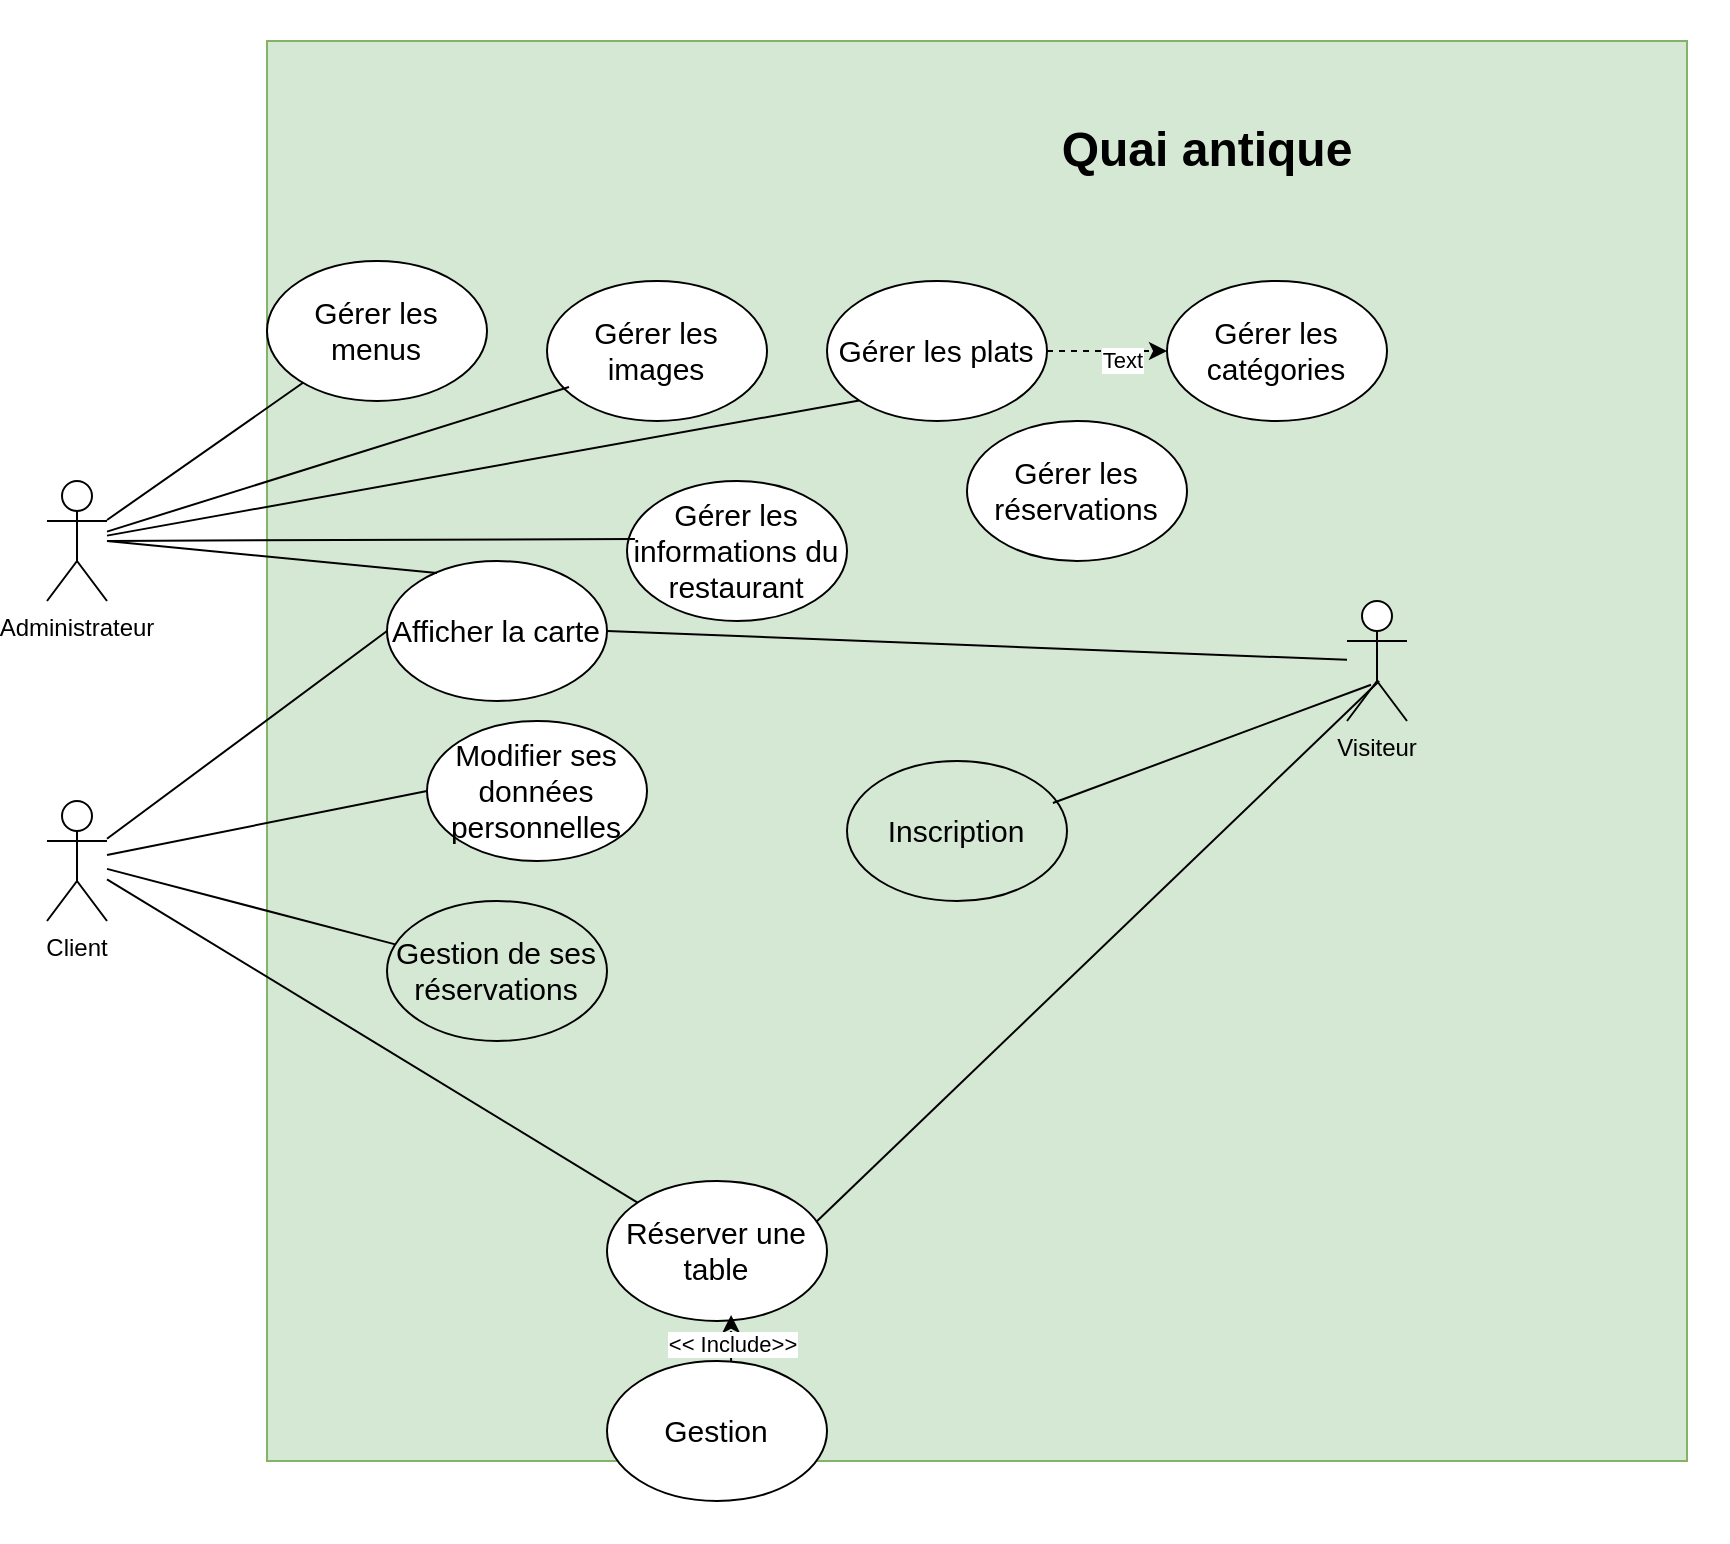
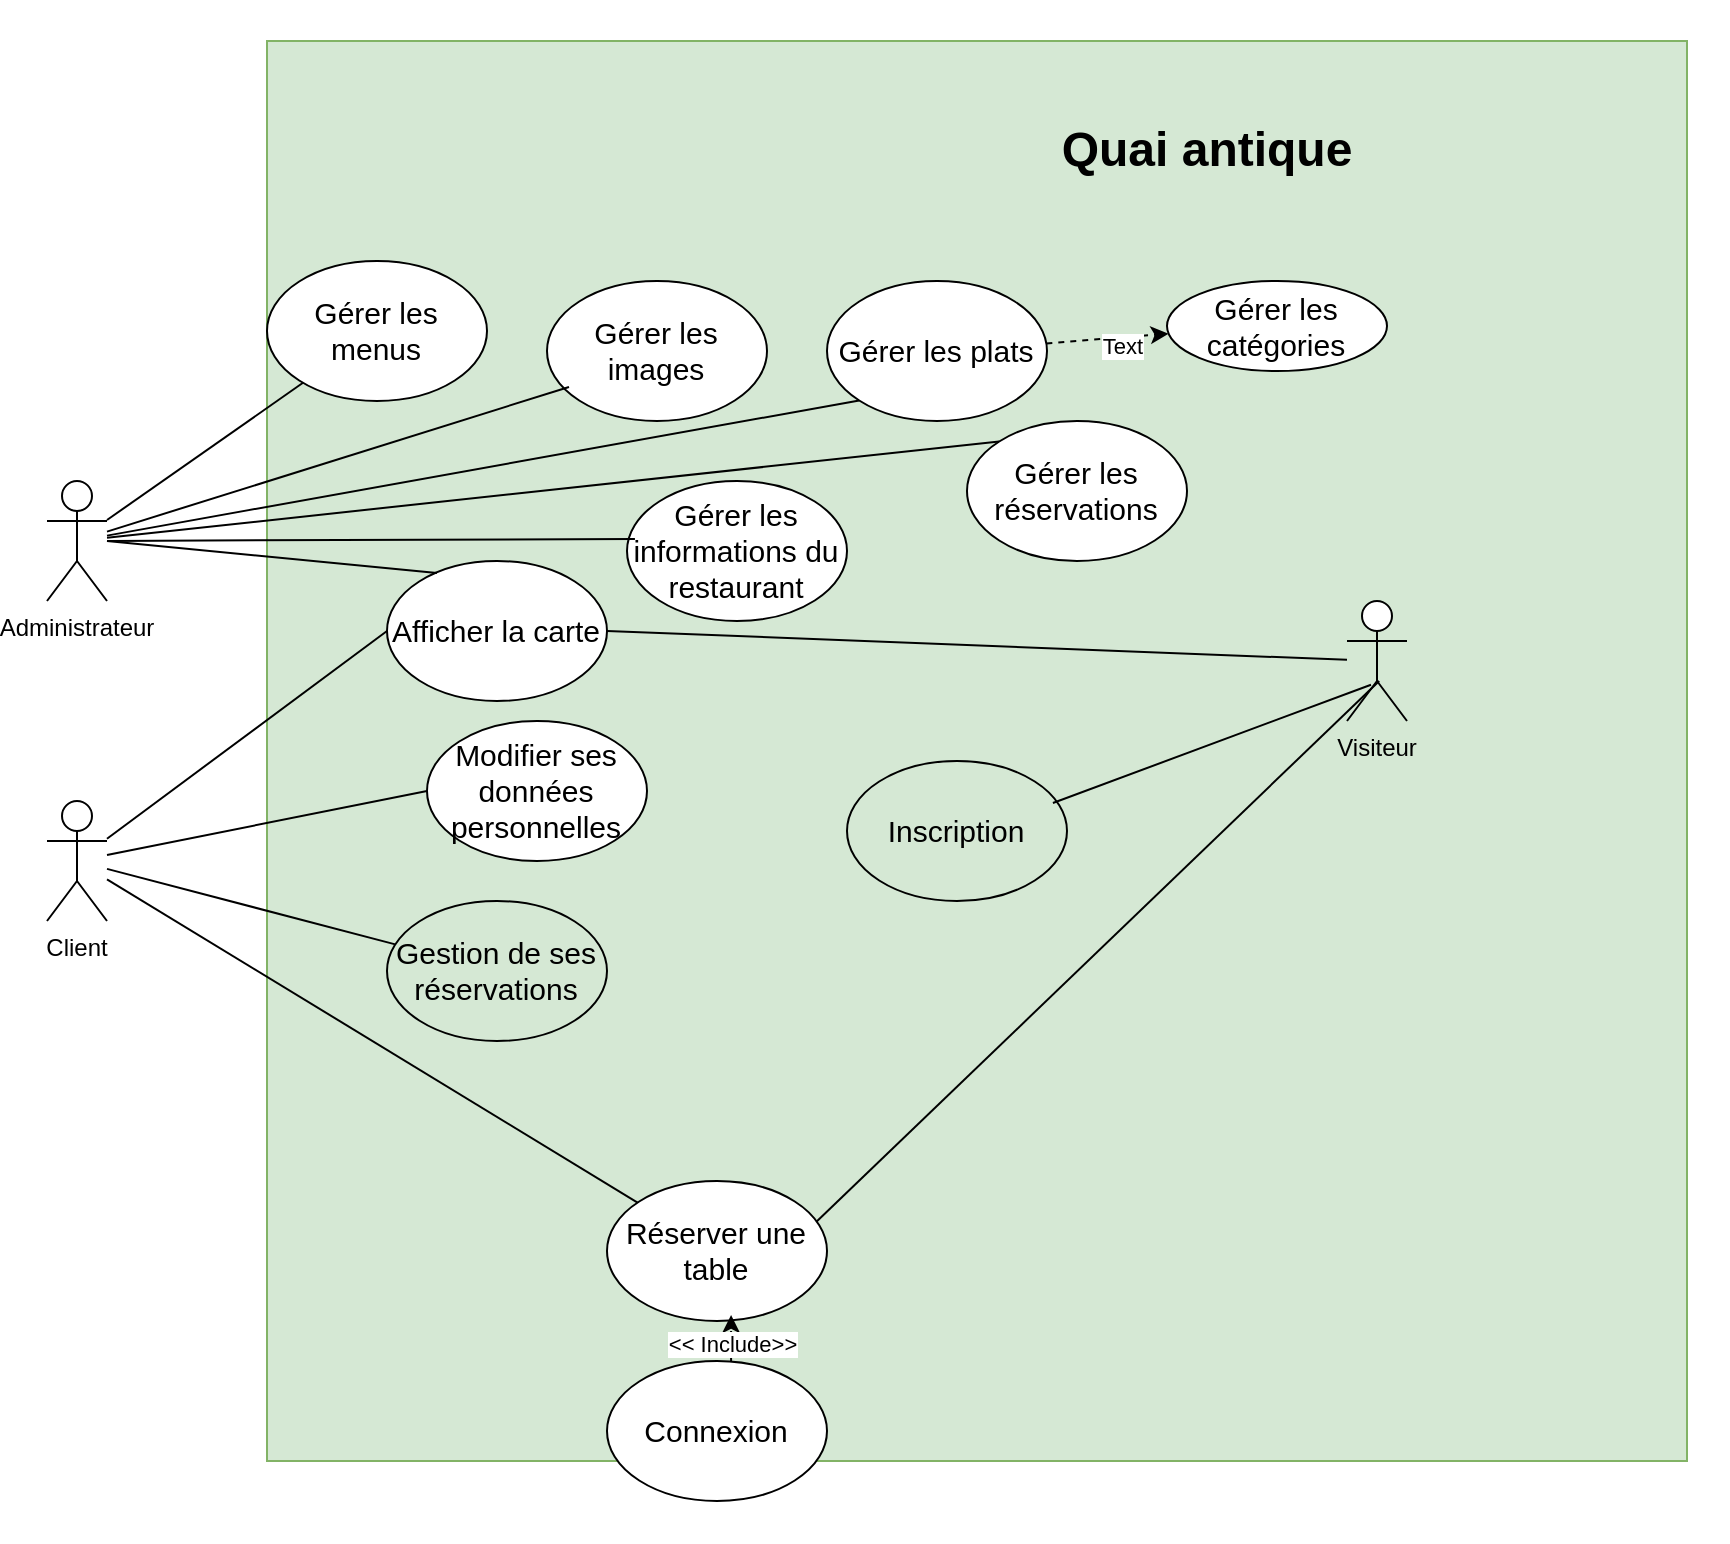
node "Gérer les catégories": size 220x140 -> 220x90
edge "Gérer les réservations" -- "Administrateur": added
node "Gestion": label "Gestion" -> "Connexion"
